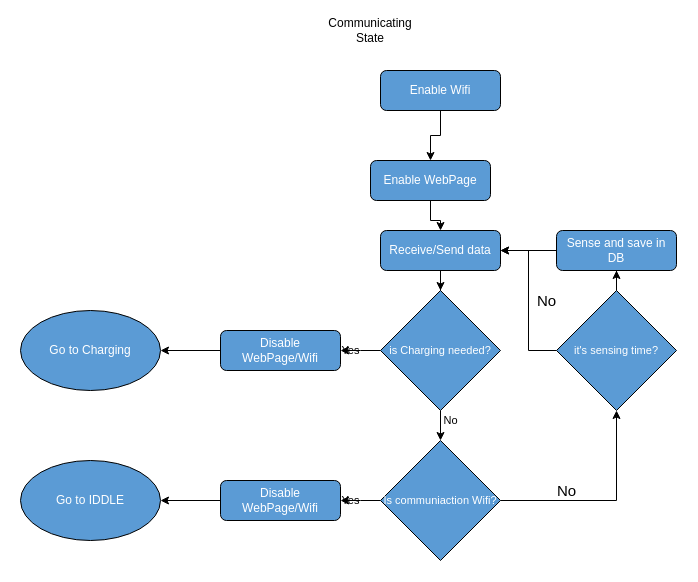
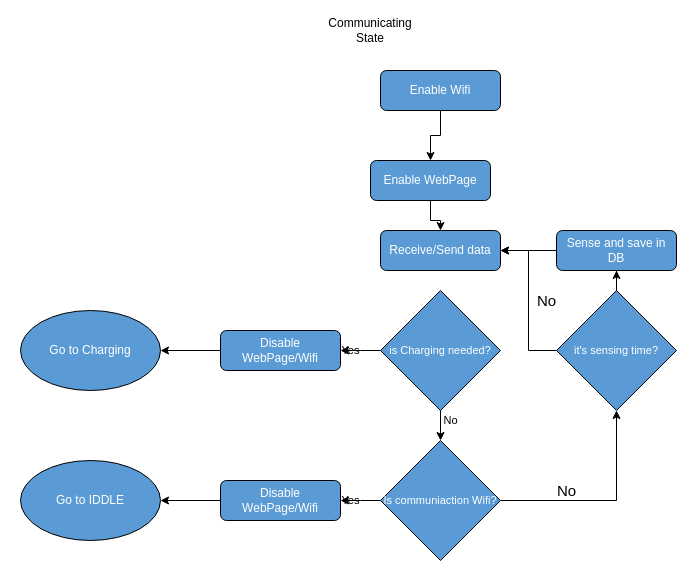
edge "Receive/Send data" -> "is Charging needed?": removed
